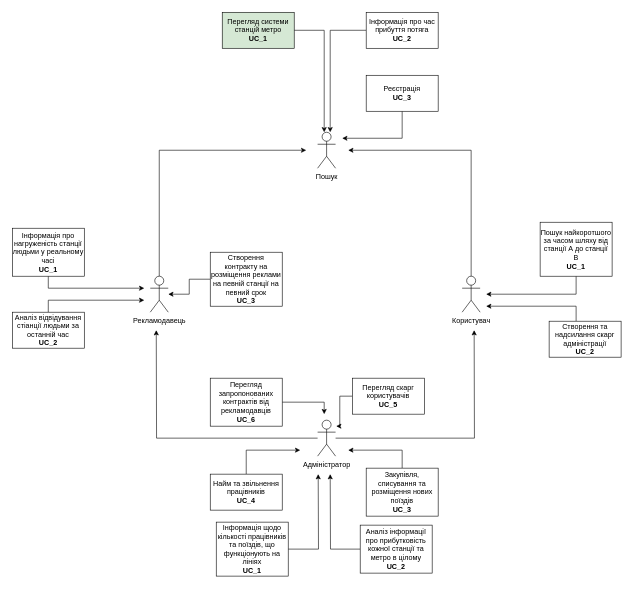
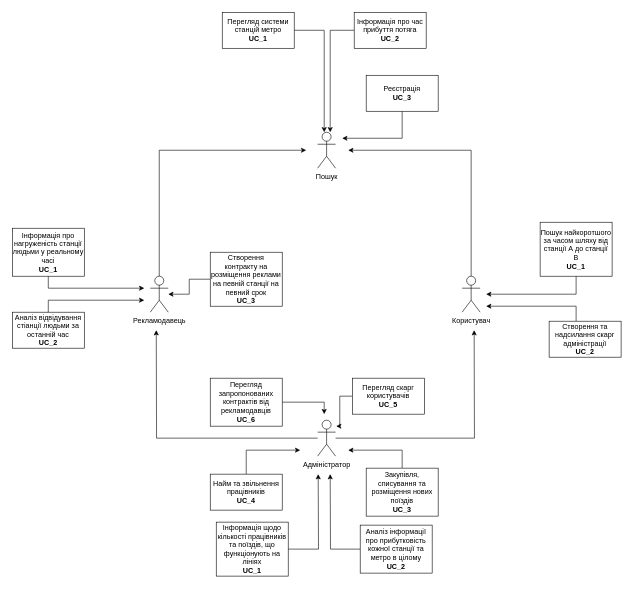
node "Перегляд системи станцій метро UC_1": fillcolor #d5e8d4 -> #ffffff
node "Інформація про час прибуття потяга UC_2": moved (402, 30) -> (390, 30)
